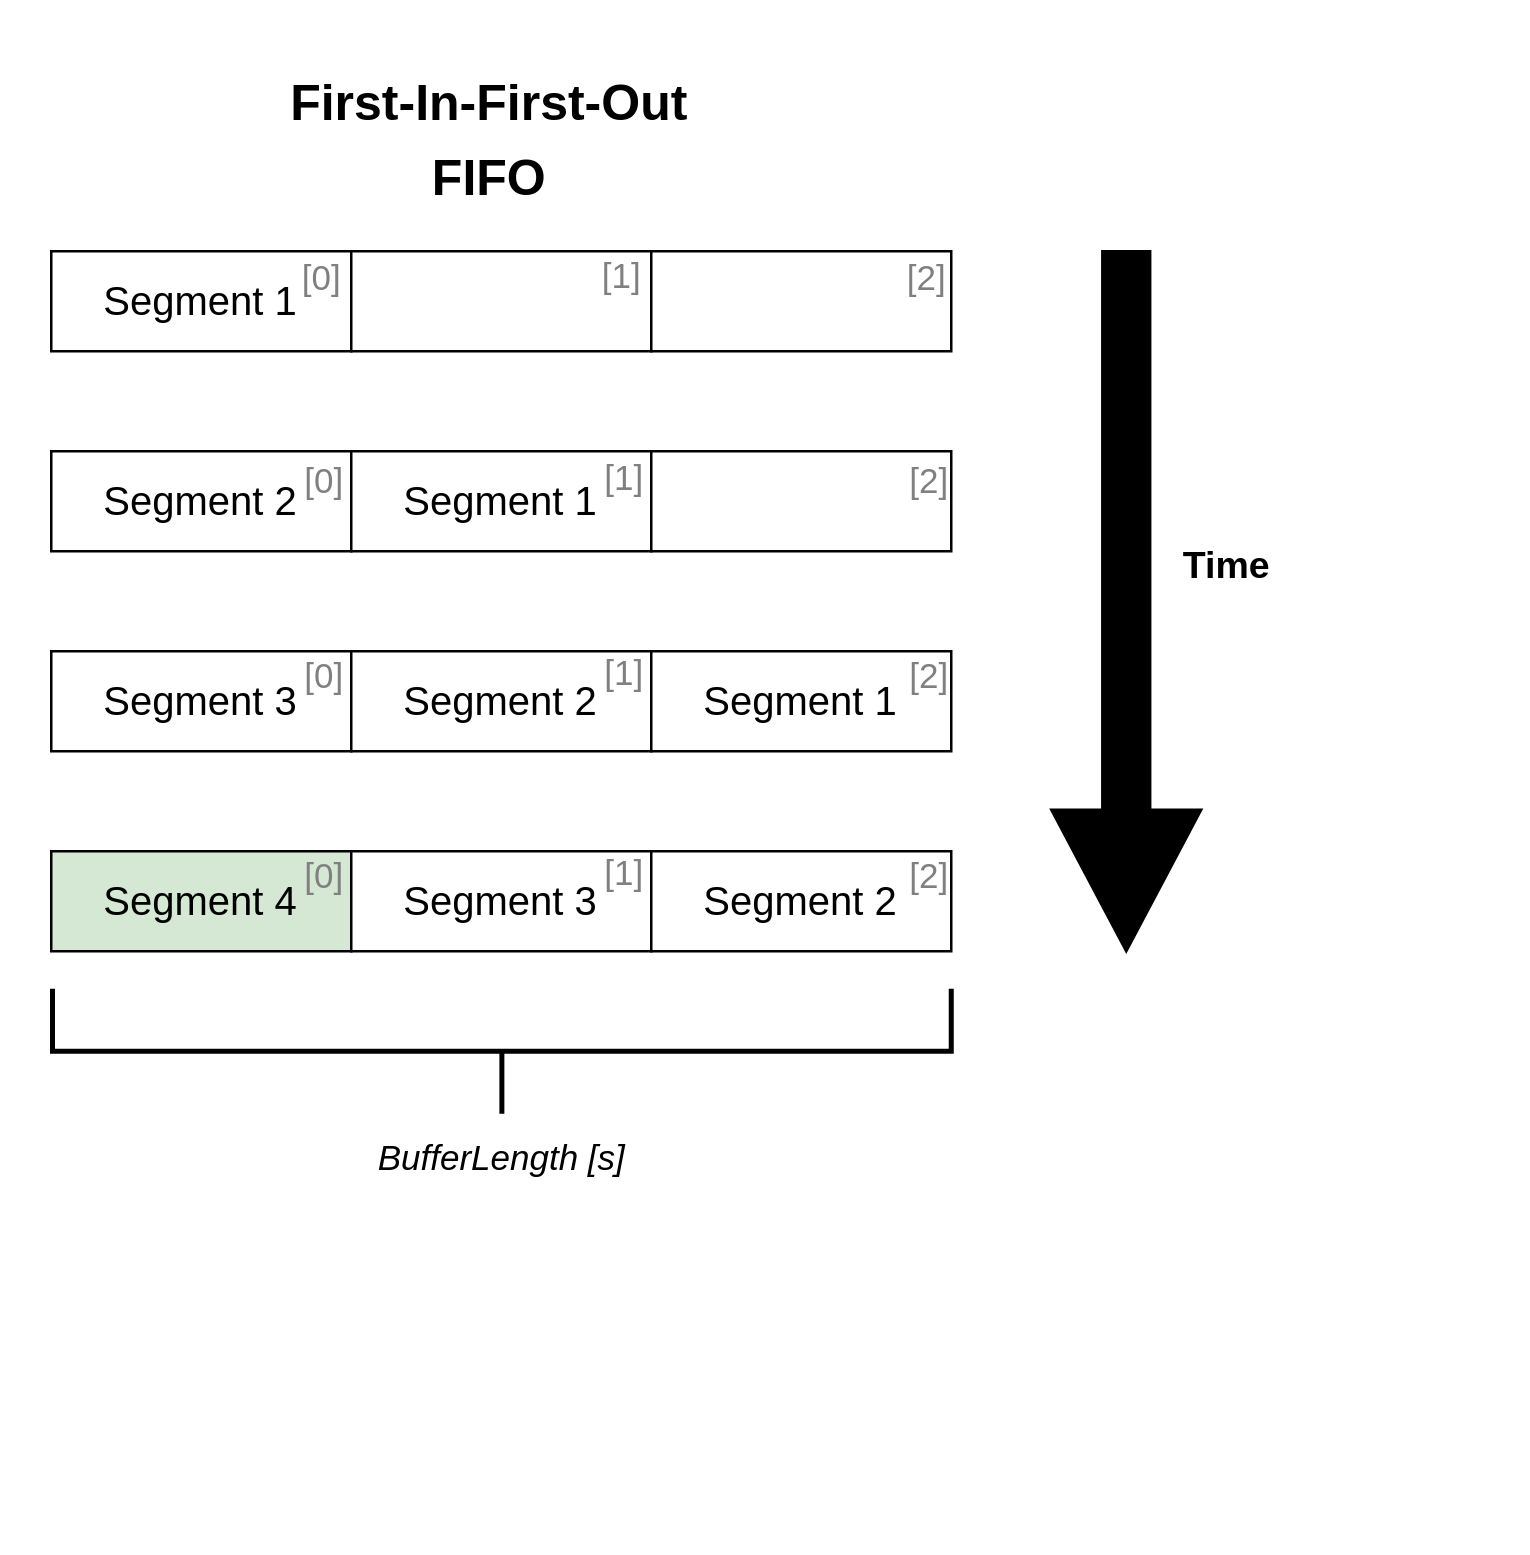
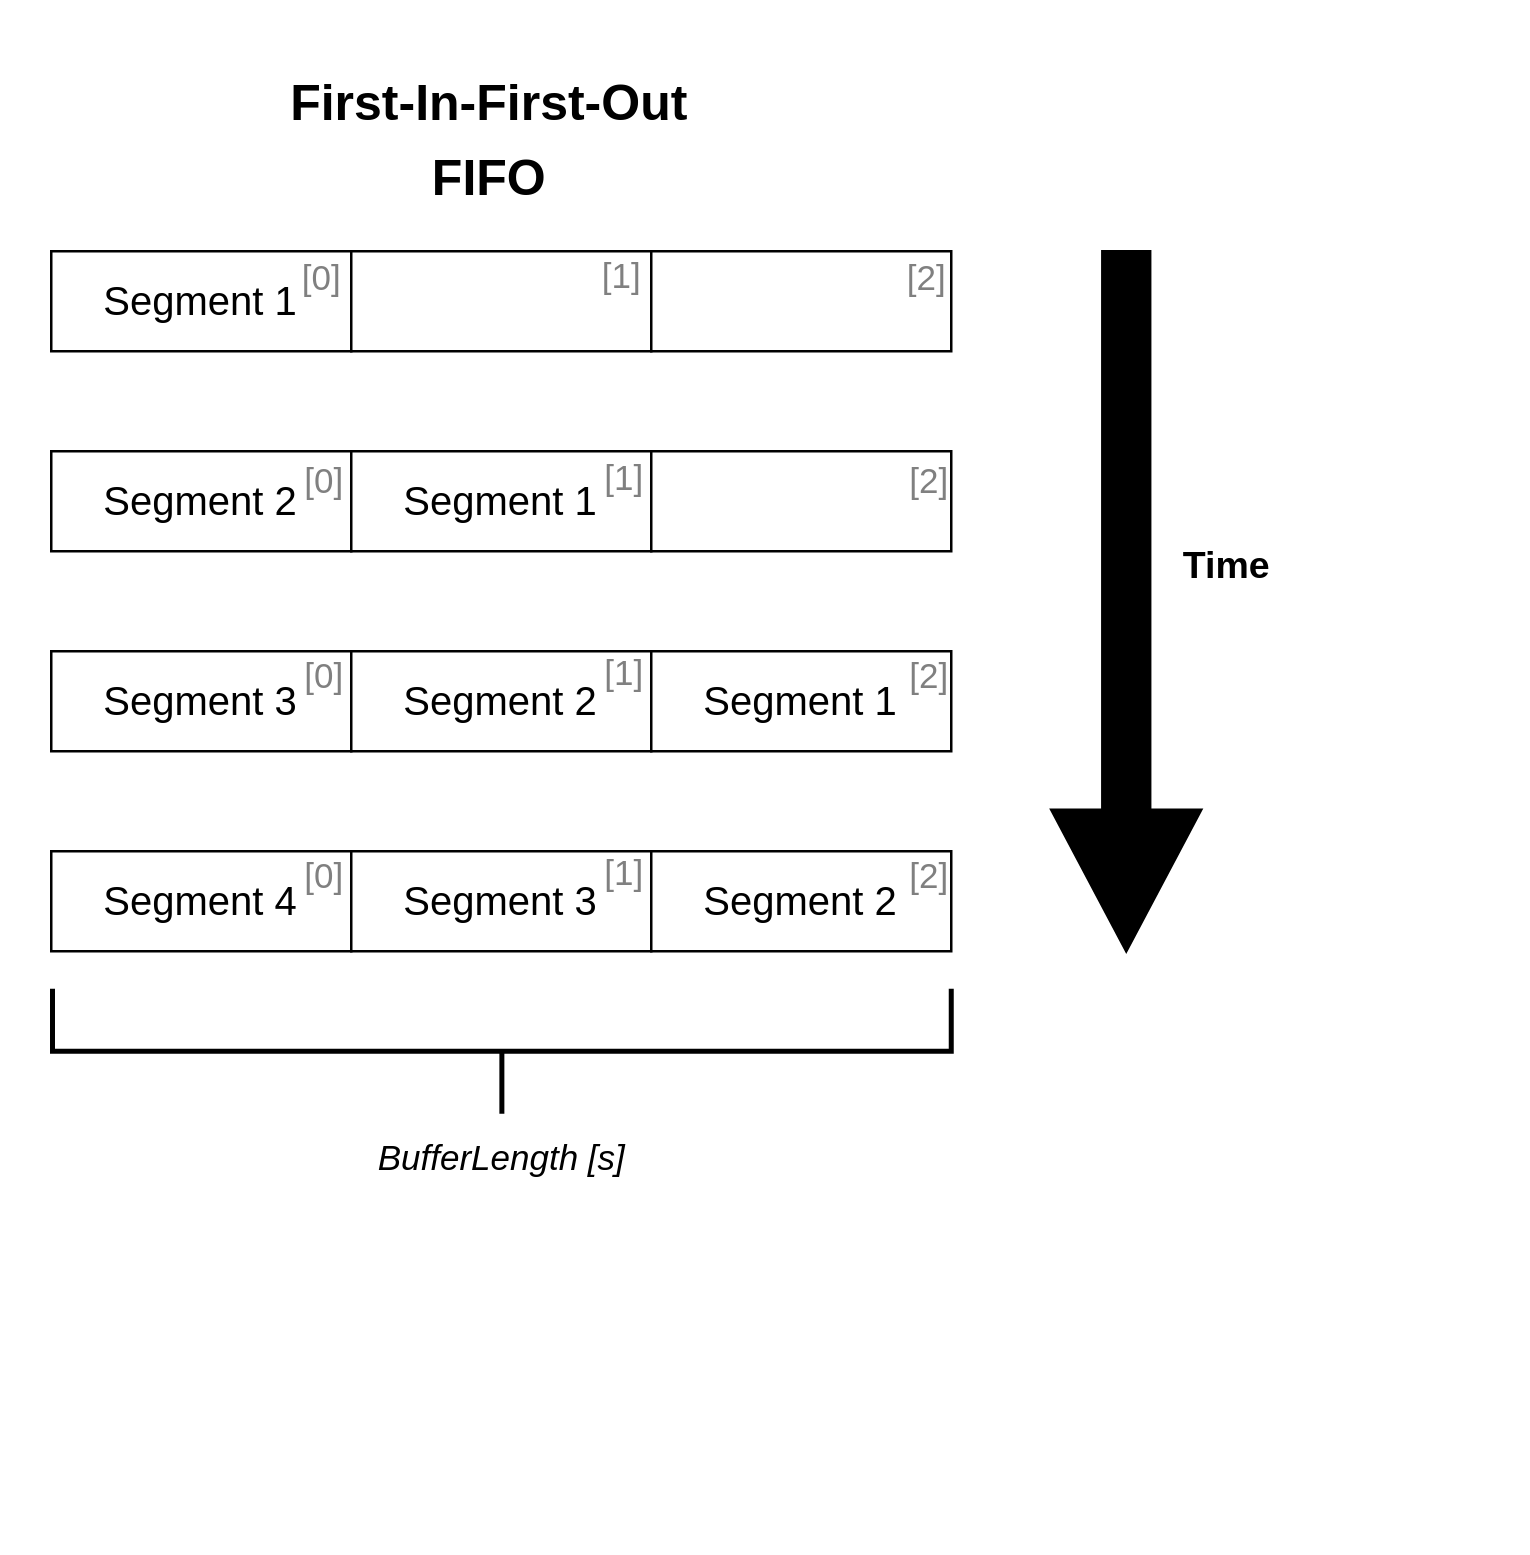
node "Segment 4": fillcolor #d5e8d4 -> #ffffff
